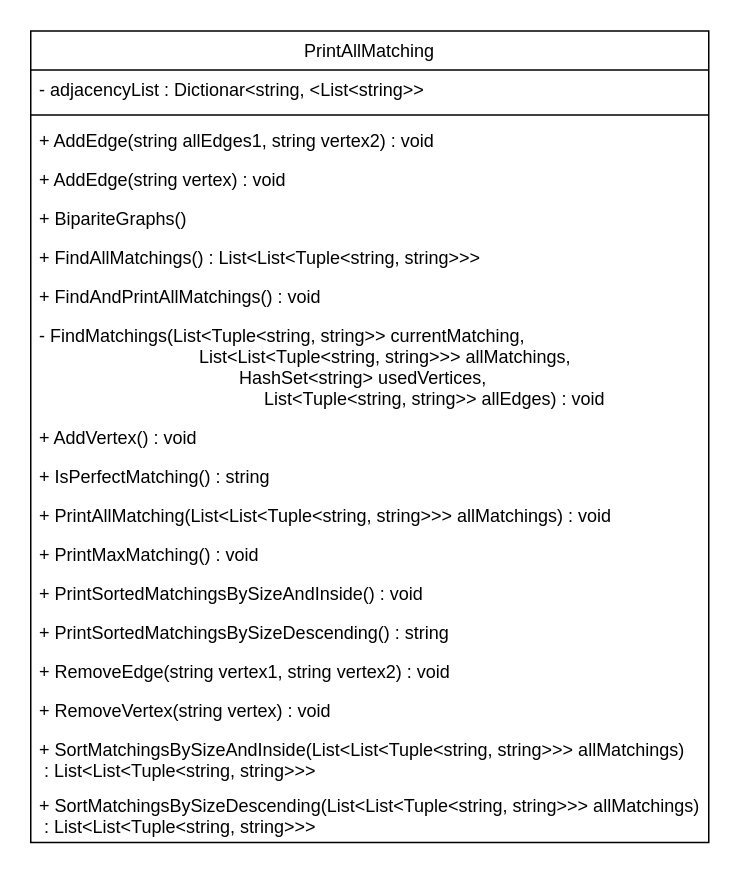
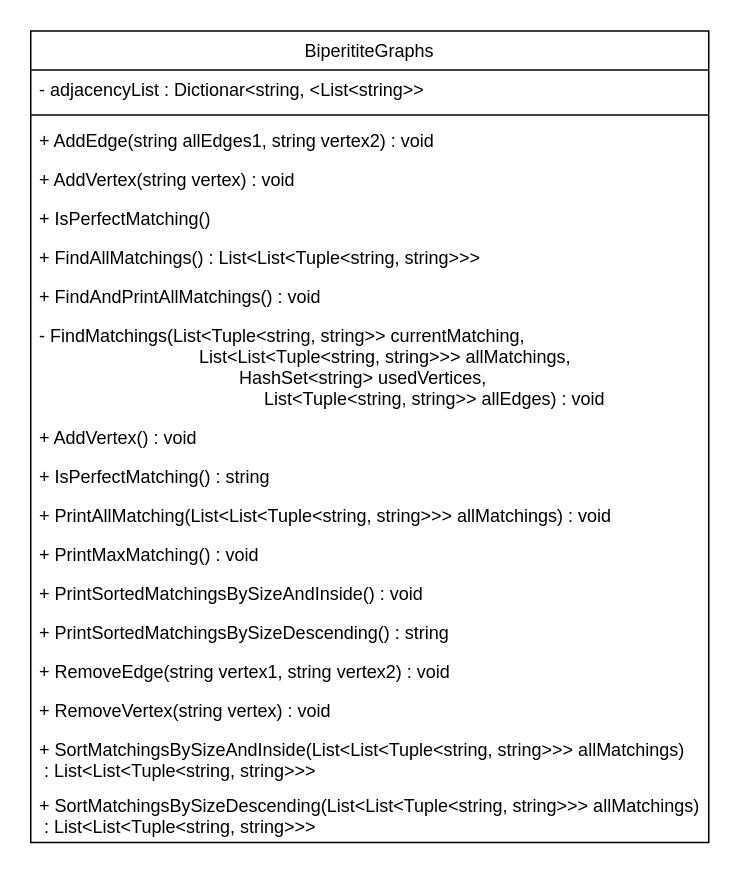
node "PrintAllMatching": label "PrintAllMatching" -> "BiperititeGraphs"
node "+ AddEdge(string vertex) : void": label "+ AddEdge(string vertex) : void" -> "+ AddVertex(string vertex) : void"
node "+ BipariteGraphs()": label "+ BipariteGraphs()" -> "+ IsPerfectMatching()"
